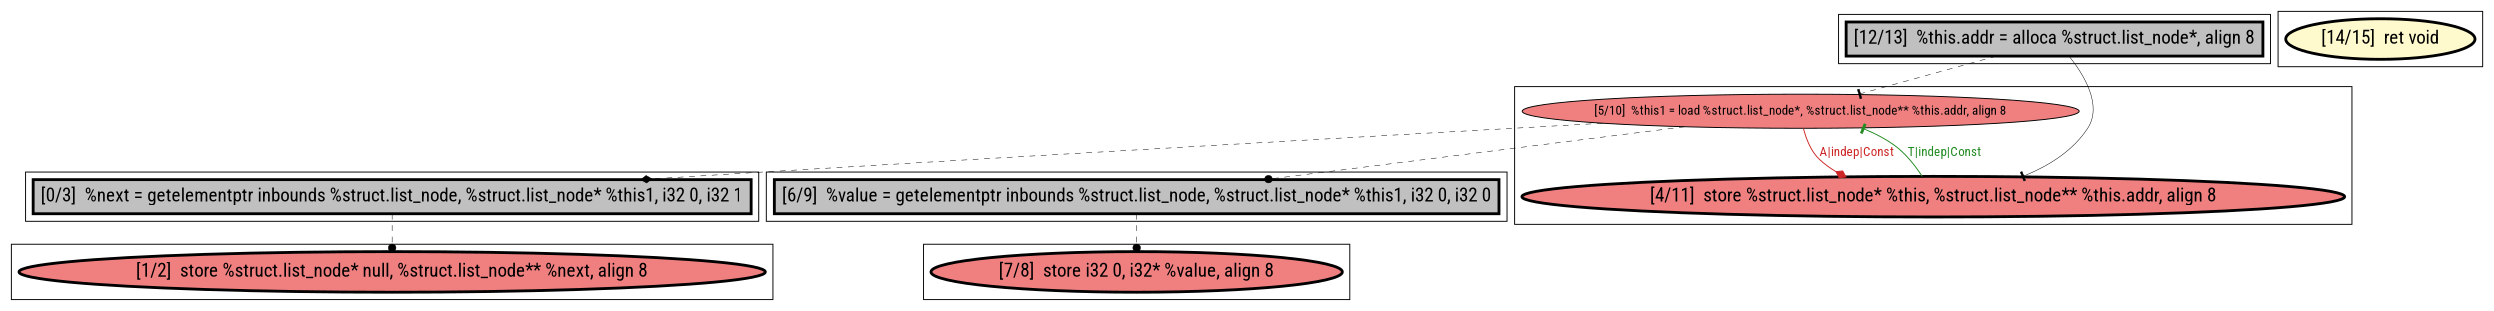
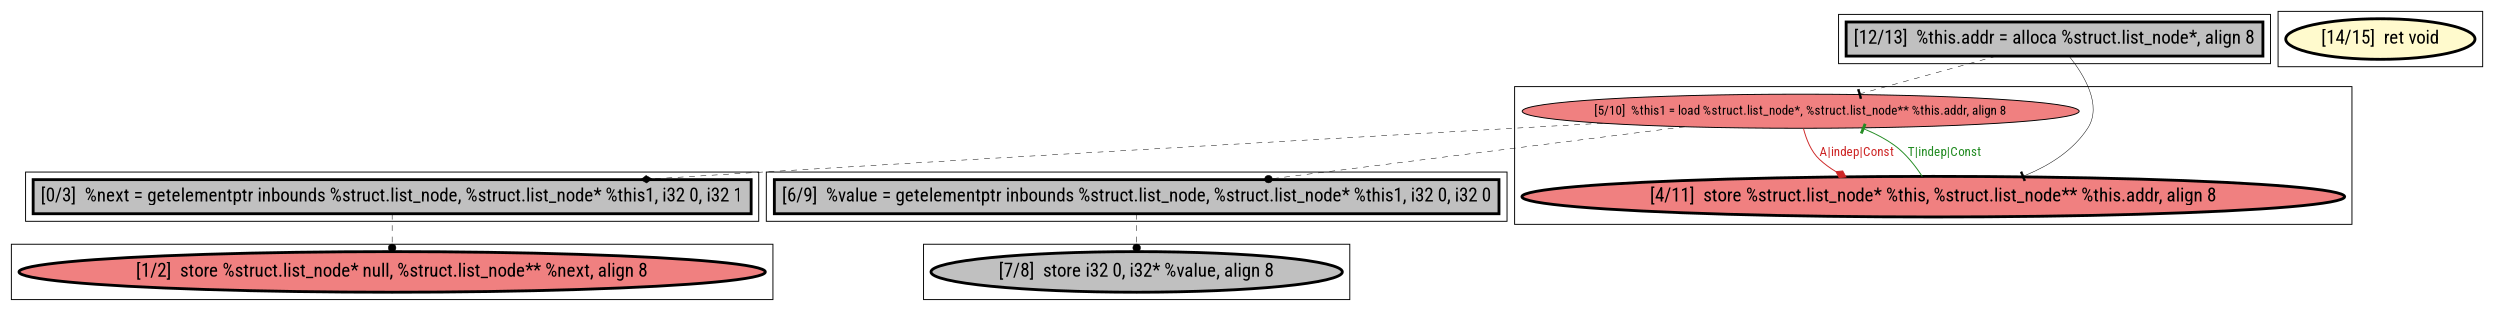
node "[7/8]  store i32 0, i32* %value, align 8": fillcolor lightcoral -> grey
